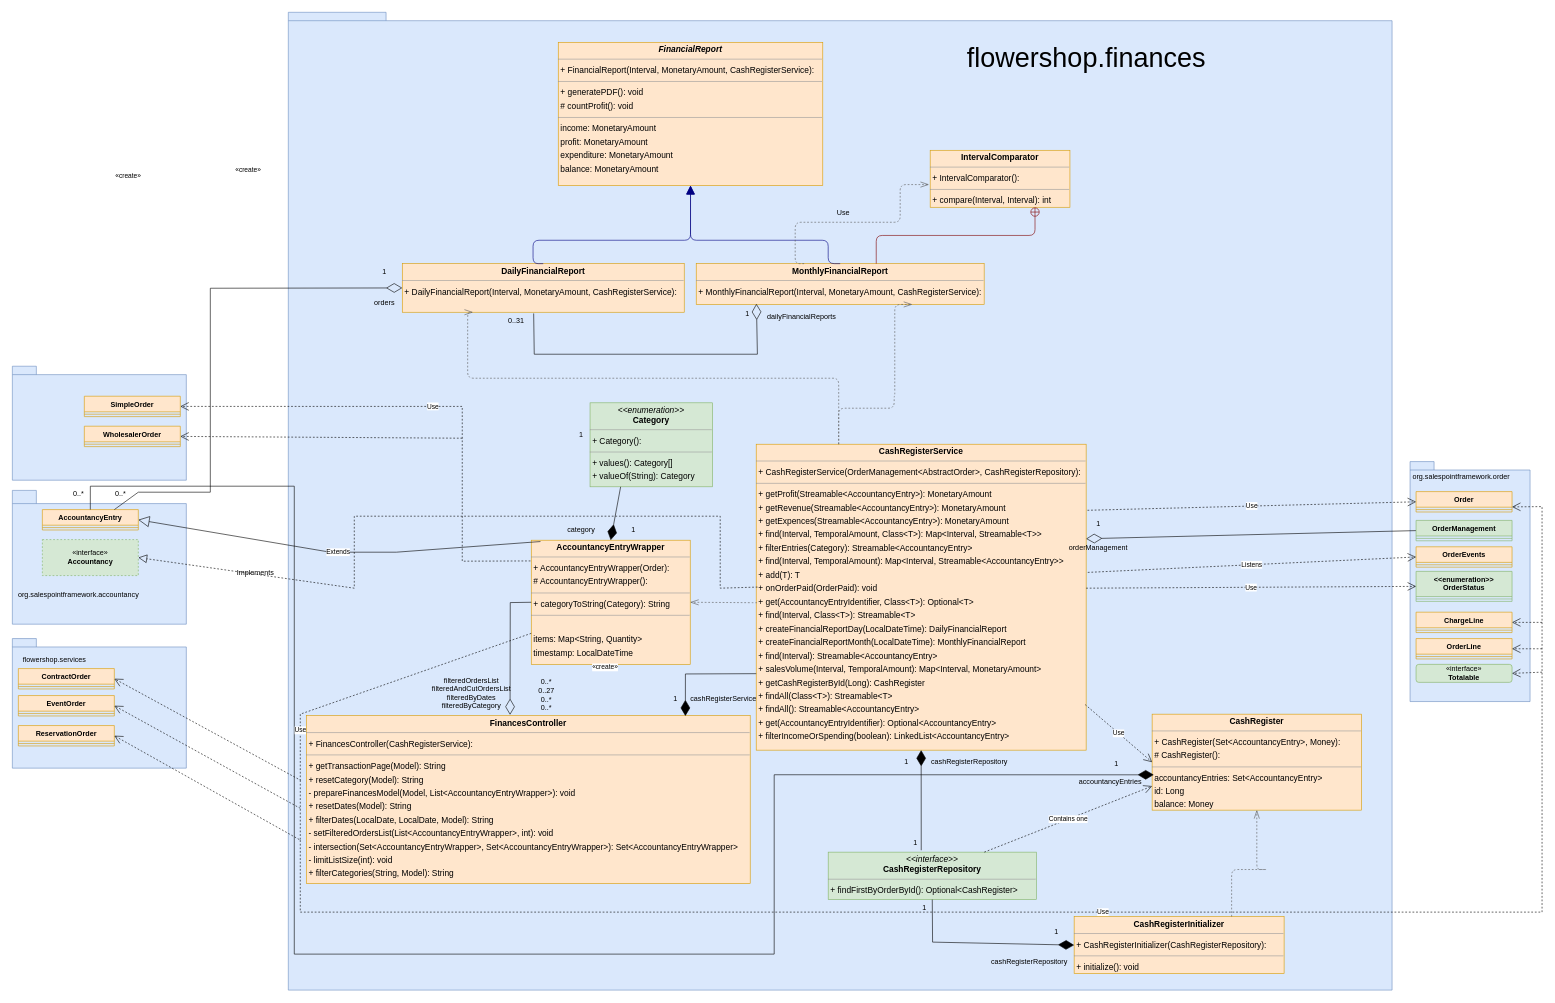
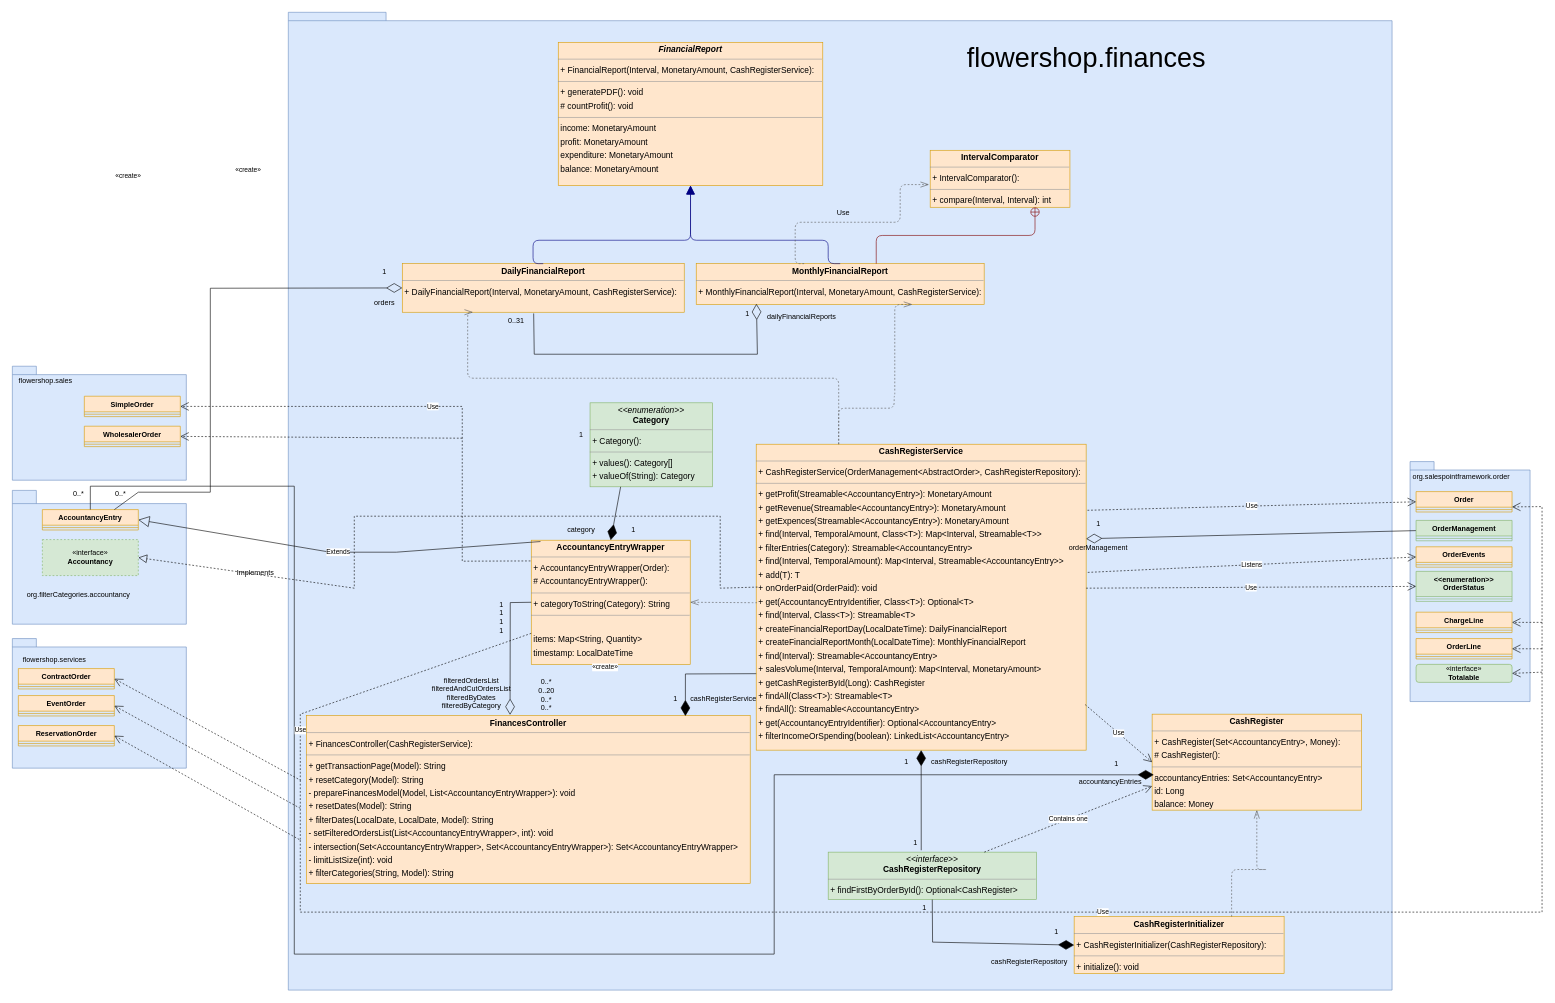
node "flowershop.sales": added
node "org.salespointframework.accountancy": label "org.salespointframework.accountancy" -> "org.filterCategories.accountancy"
node "1 1 1 1": added
node "0..* 0..27 0..* 0..*": label "0..* 0..27 0..* 0..*" -> "0..* 0..20 0..* 0..*"
